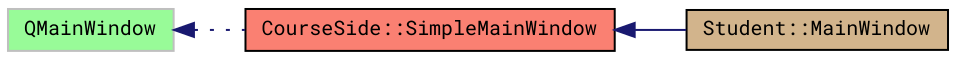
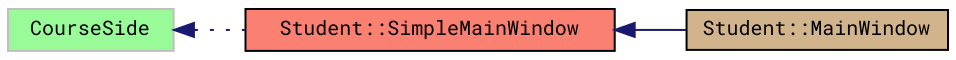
node "QMainWindow": label "QMainWindow" -> "CourseSide"
node "CourseSide::SimpleMainWindow": label "CourseSide::SimpleMainWindow" -> "Student::SimpleMainWindow"
